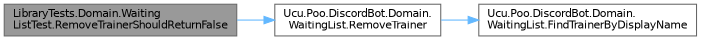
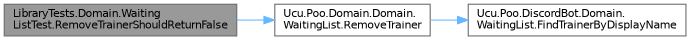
node "Ucu.Poo.DiscordBot.Domain. WaitingList.RemoveTrainer": label "Ucu.Poo.DiscordBot.Domain. WaitingList.RemoveTrainer" -> "Ucu.Poo.Domain.Domain. WaitingList.RemoveTrainer"
